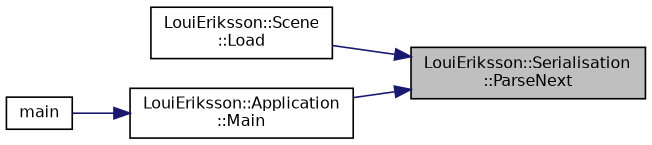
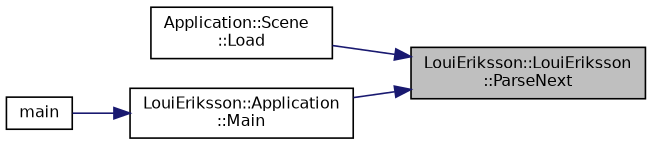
node "LouiEriksson::Scene ::Load": label "LouiEriksson::Scene ::Load" -> "Application::Scene ::Load"
node "LouiEriksson::Serialisation ::ParseNext": label "LouiEriksson::Serialisation ::ParseNext" -> "LouiEriksson::LouiEriksson ::ParseNext"
